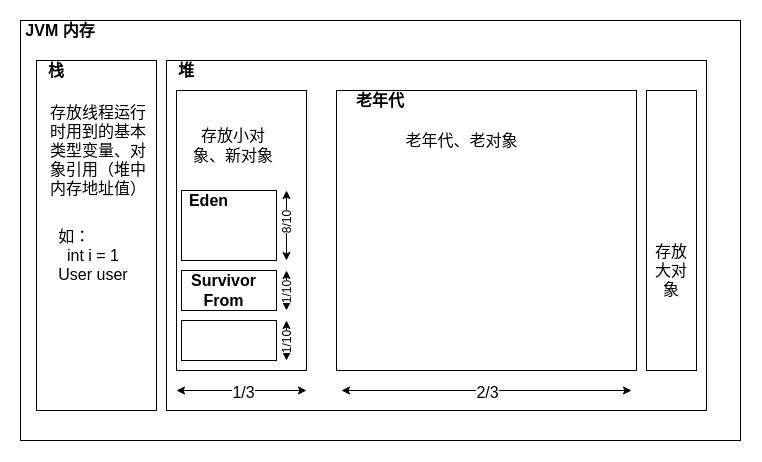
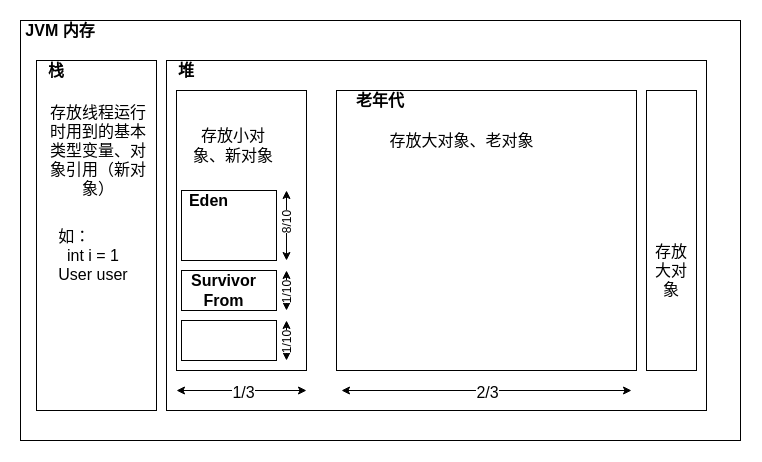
node "老年代、老对象": label "老年代、老对象" -> "存放大对象、老对象"
node "存放线程运行时用到的基本类型变量、对象引用（堆中内存地址值）": label "存放线程运行时用到的基本类型变量、对象引用（堆中内存地址值）" -> "存放线程运行时用到的基本类型变量、对象引用（新对象）"
